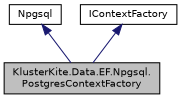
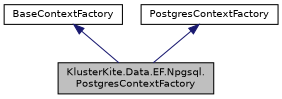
node "Npgsql": label "Npgsql" -> "BaseContextFactory"
node "IContextFactory": label "IContextFactory" -> "PostgresContextFactory"
